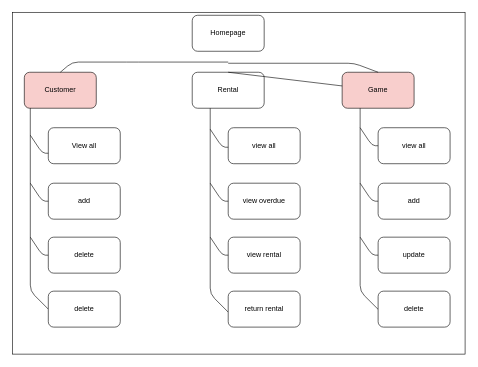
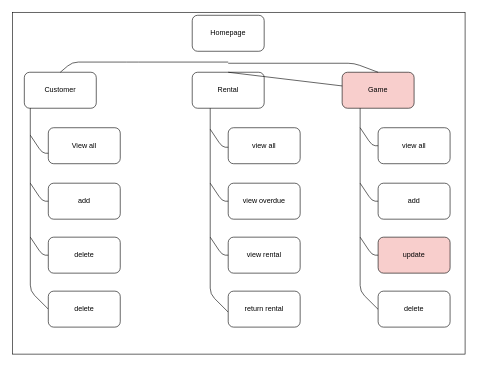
node "Customer": fillcolor #f8cecc -> #ffffff
node "update": fillcolor #ffffff -> #f8cecc
